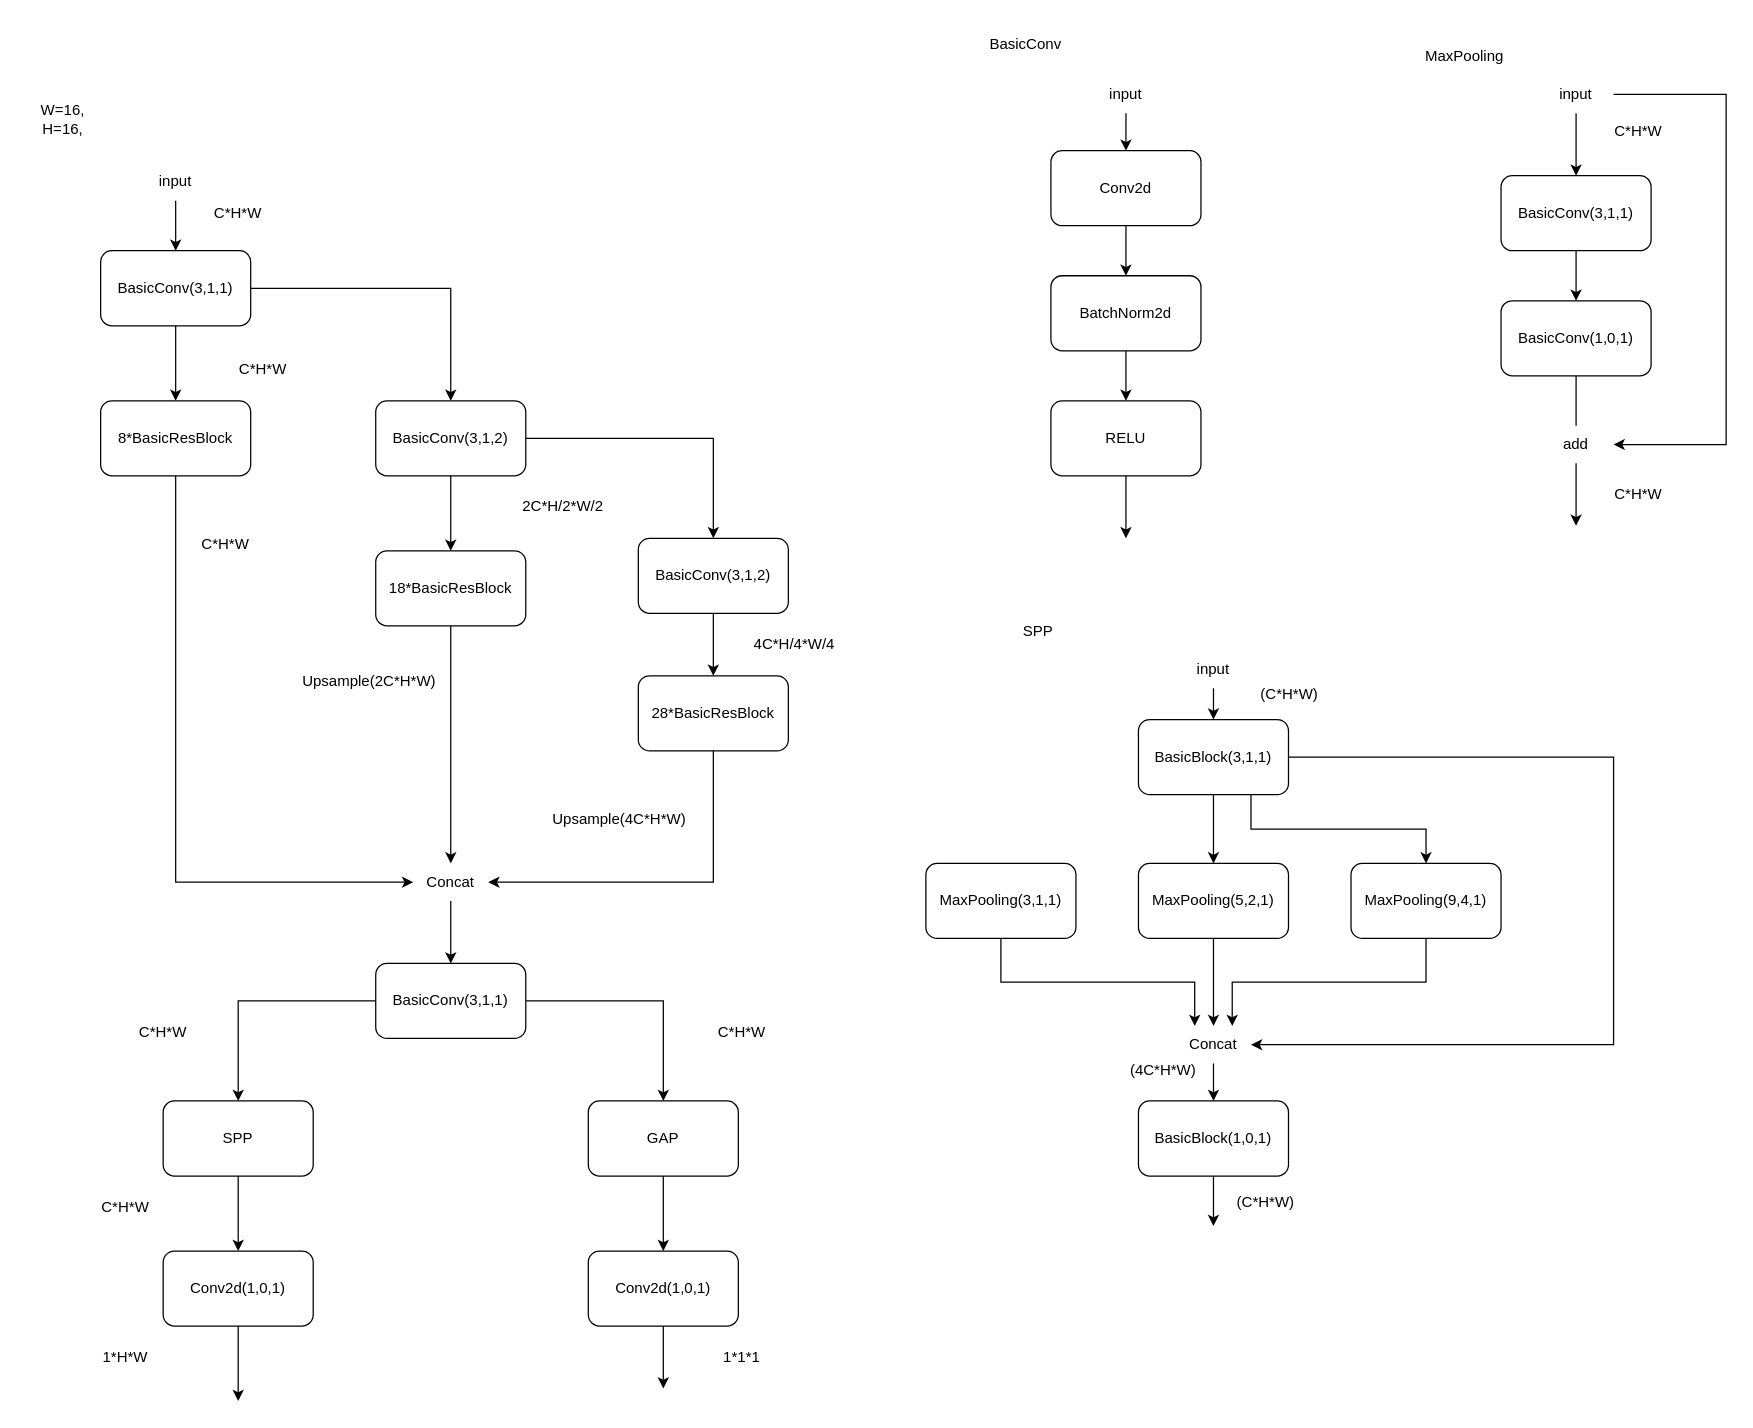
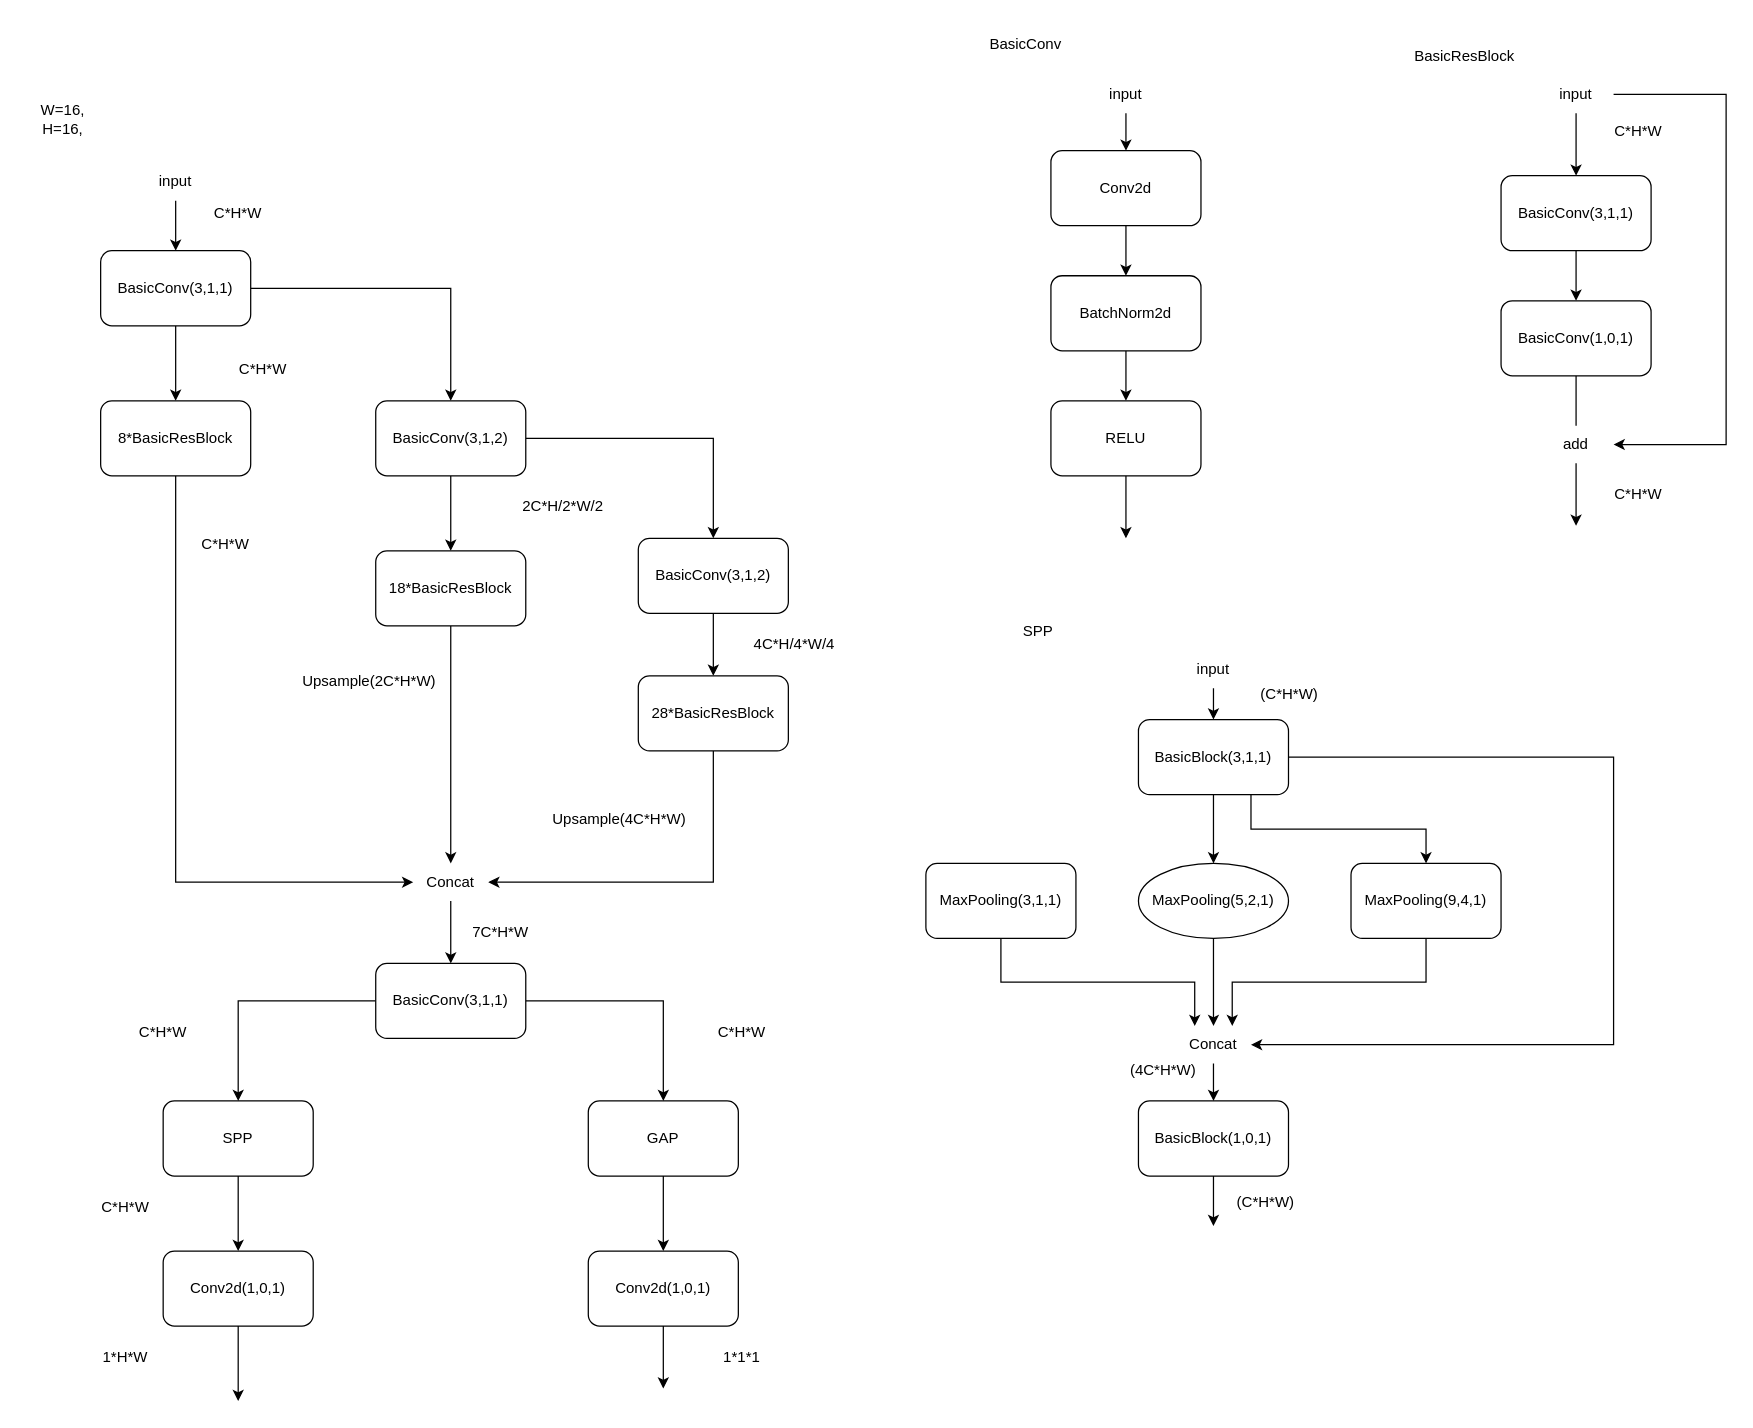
node "MaxPooling": label "MaxPooling" -> "BasicResBlock"
node "MaxPooling(5,2,1)": shape rounded rectangle -> ellipse
node "7C*H*W": added
